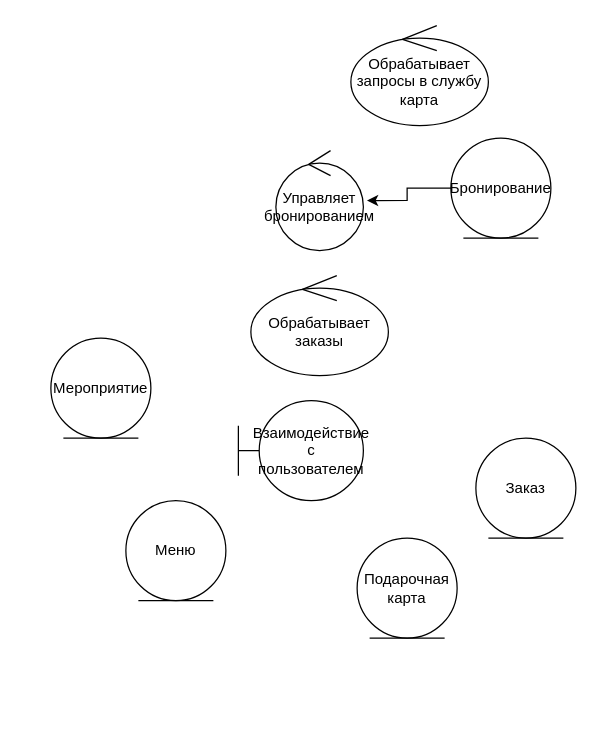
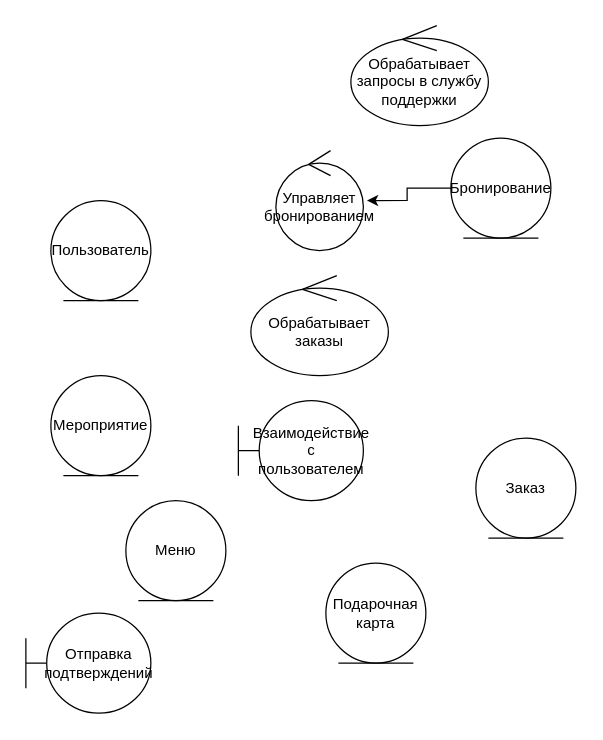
node "Обрабатывает запросы в службу карта": label "Обрабатывает запросы в службу карта" -> "Обрабатывает запросы в службу поддержки"
node "Пользователь": added
node "Мероприятие": moved (101, 388) -> (101, 426)
node "Подарочная карта": moved (407, 588) -> (376, 613)
node "Отправка подтверждений": added
